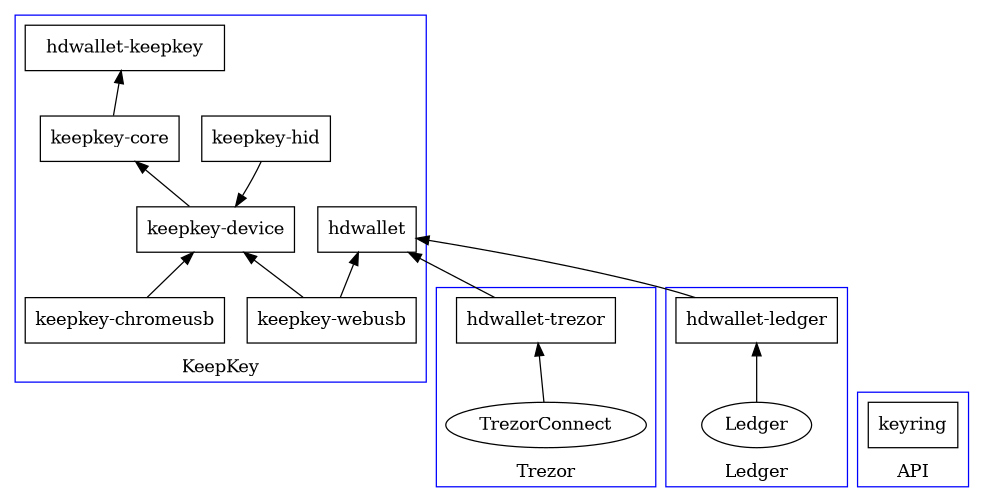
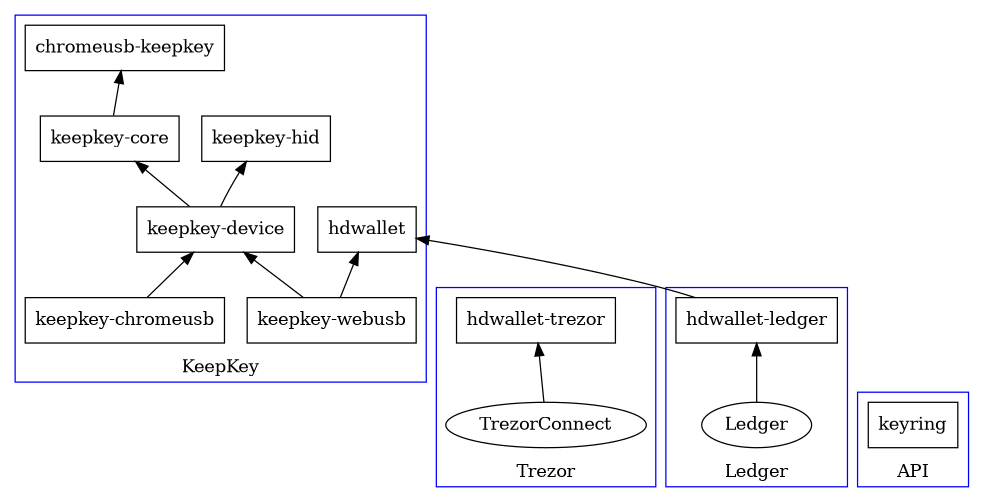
node "hdwallet-keepkey": label "hdwallet-keepkey" -> "chromeusb-keepkey"
edge "keepkey-hid" -> "keepkey-device": reversed
edge "hdwallet-trezor" -> "hdwallet": removed
